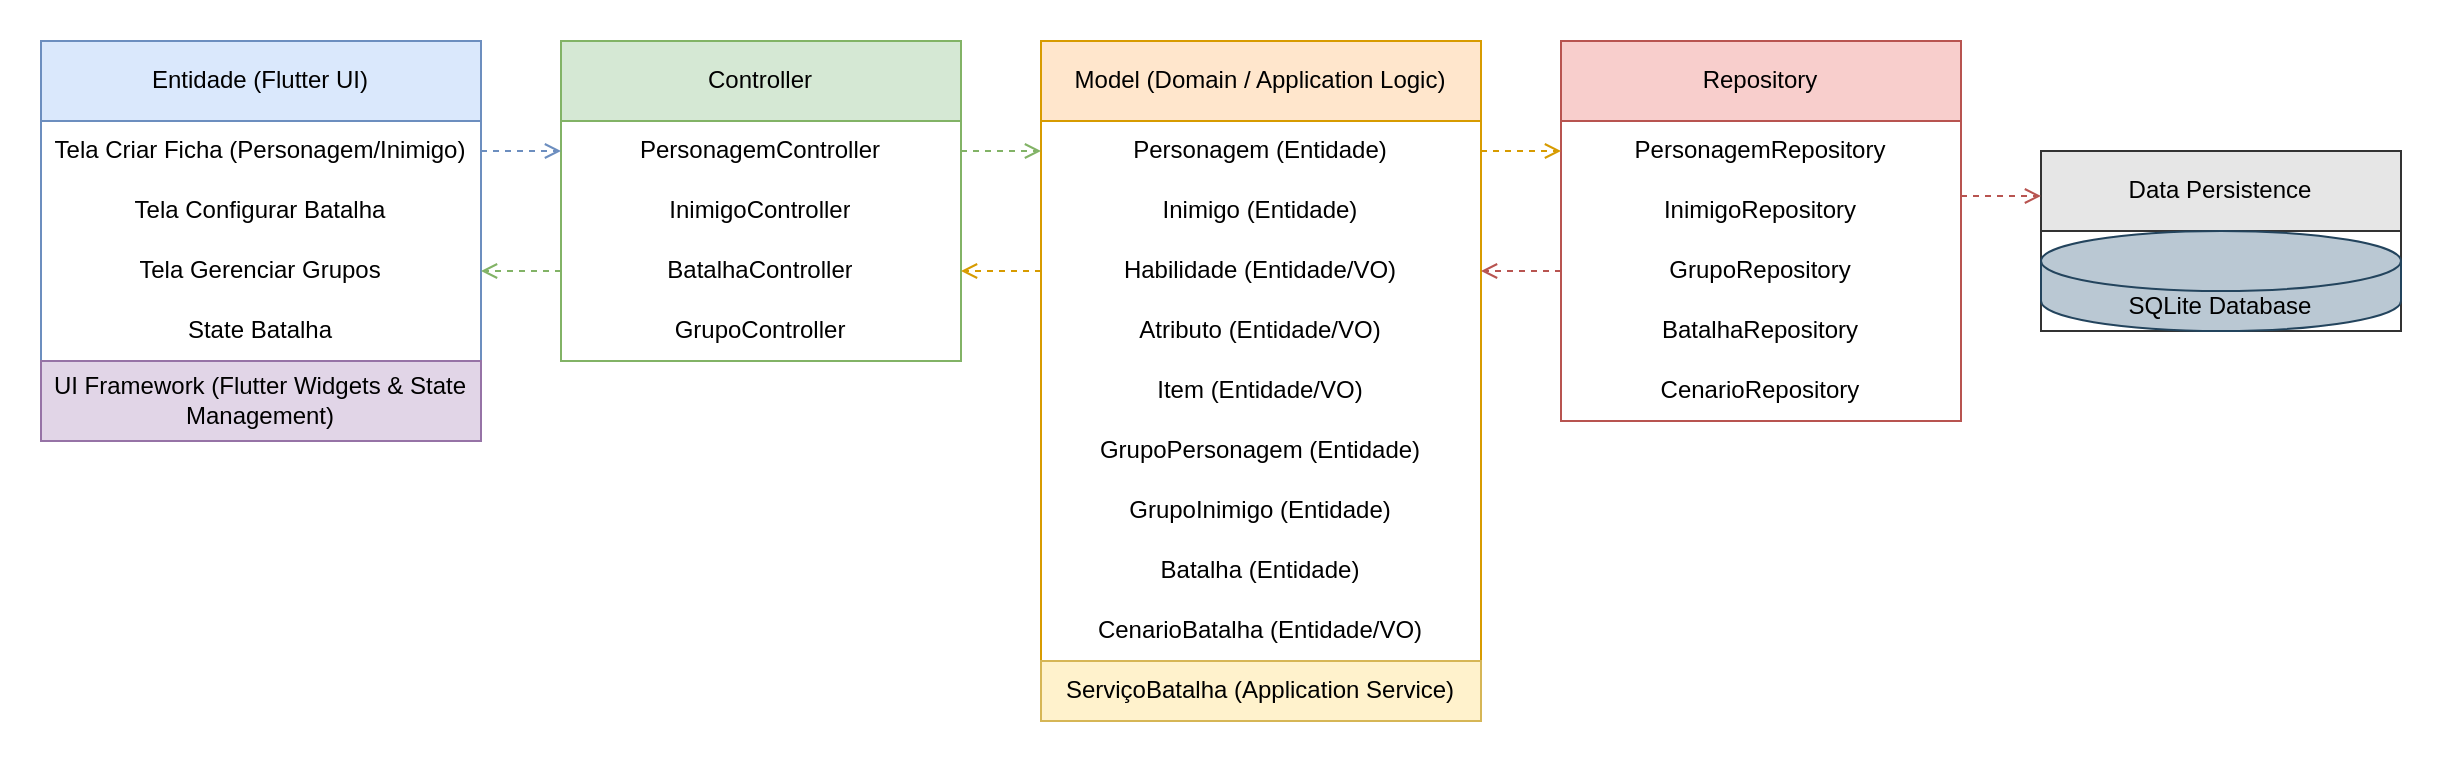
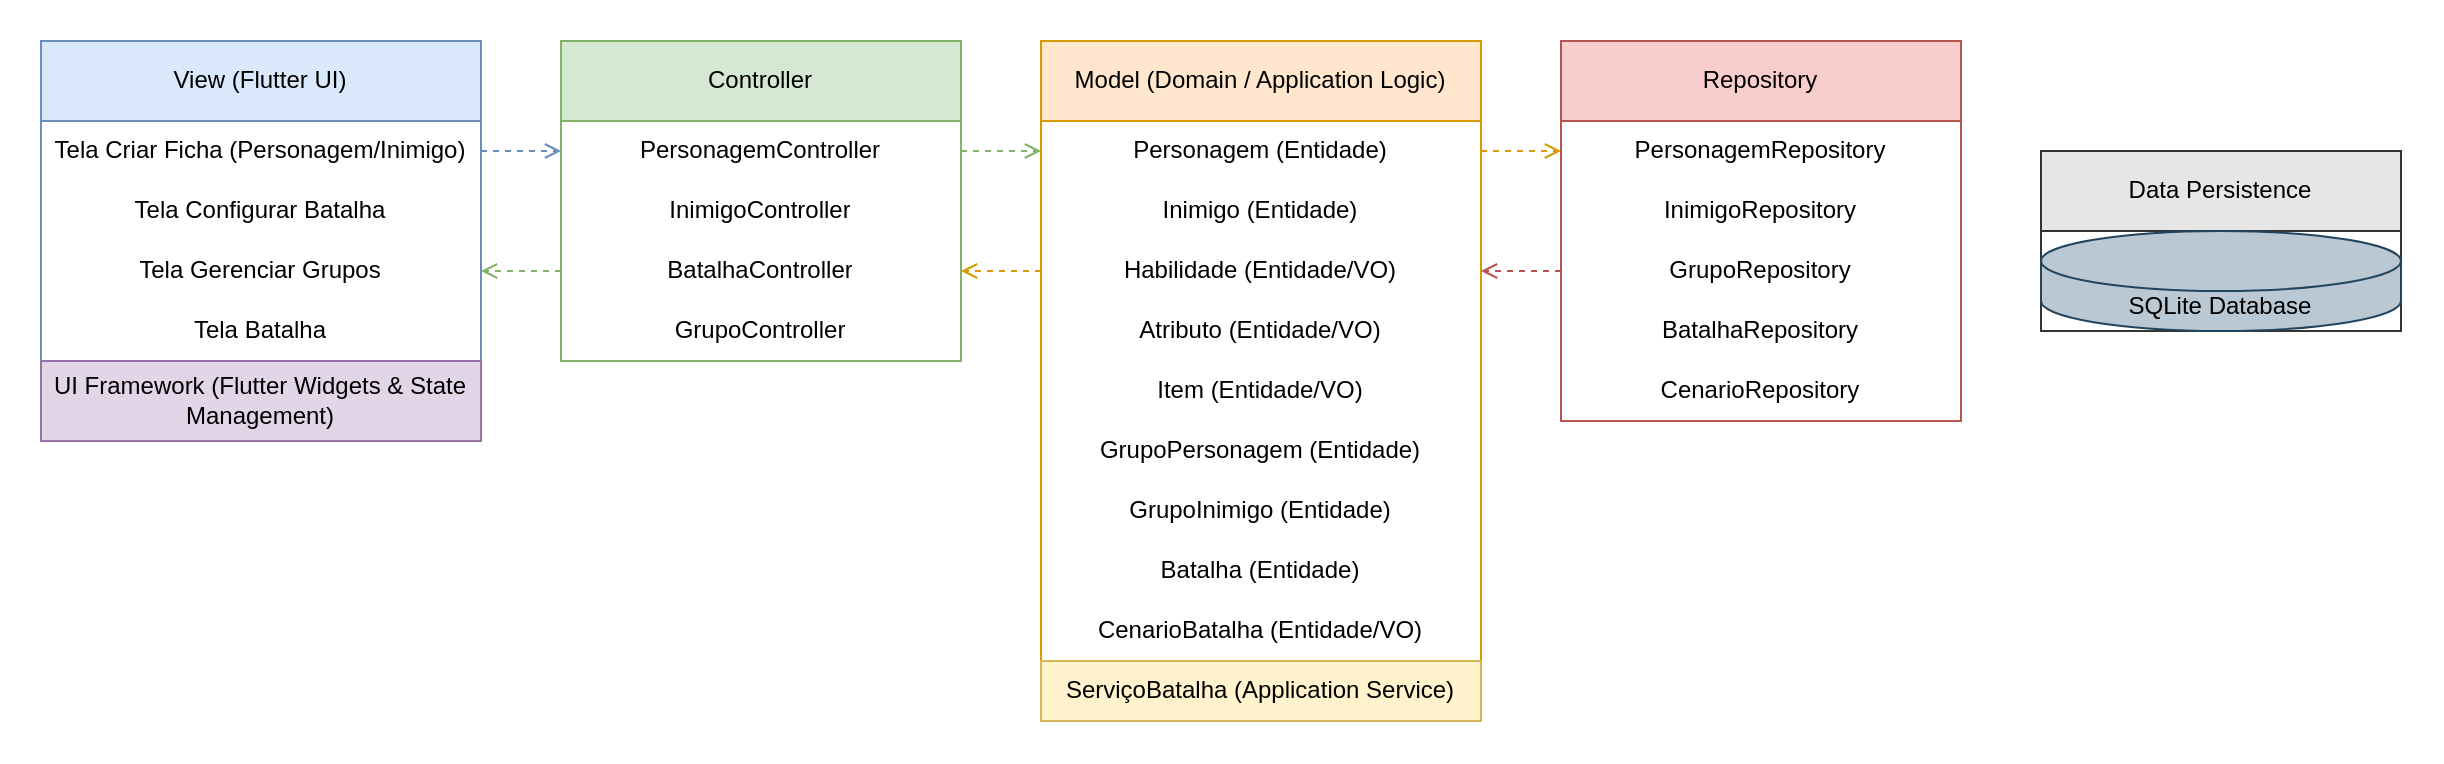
node "Entidade (Flutter UI)": label "Entidade (Flutter UI)" -> "View (Flutter UI)"
edge "InimigoRepository" -> "Data Persistence": removed
node "State Batalha": label "State Batalha" -> "Tela Batalha"
